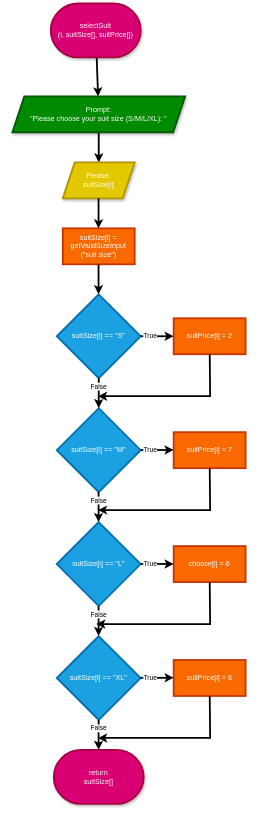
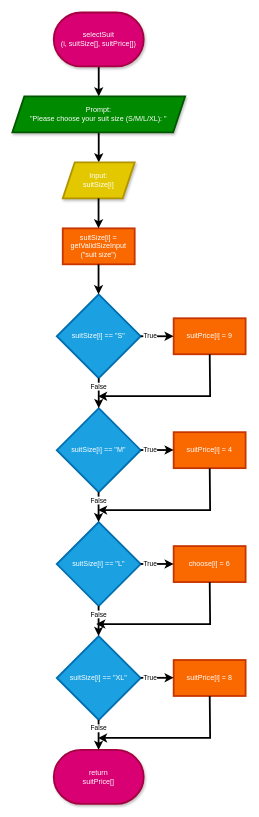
node "selectSuit (i, suitSize[], suitPrice[])": moved (96, 30) -> (99, 39)
node "Please: suitSize[i]": label "Please: suitSize[i]" -> "Input: suitSize[i]"
node "suitPrice[i] = 2": label "suitPrice[i] = 2" -> "suitPrice[i] = 9"
node "suitPrice[i] = 7": label "suitPrice[i] = 7" -> "suitPrice[i] = 4"
node "return suitSize[]": label "return suitSize[]" -> "return suitPrice[]"
